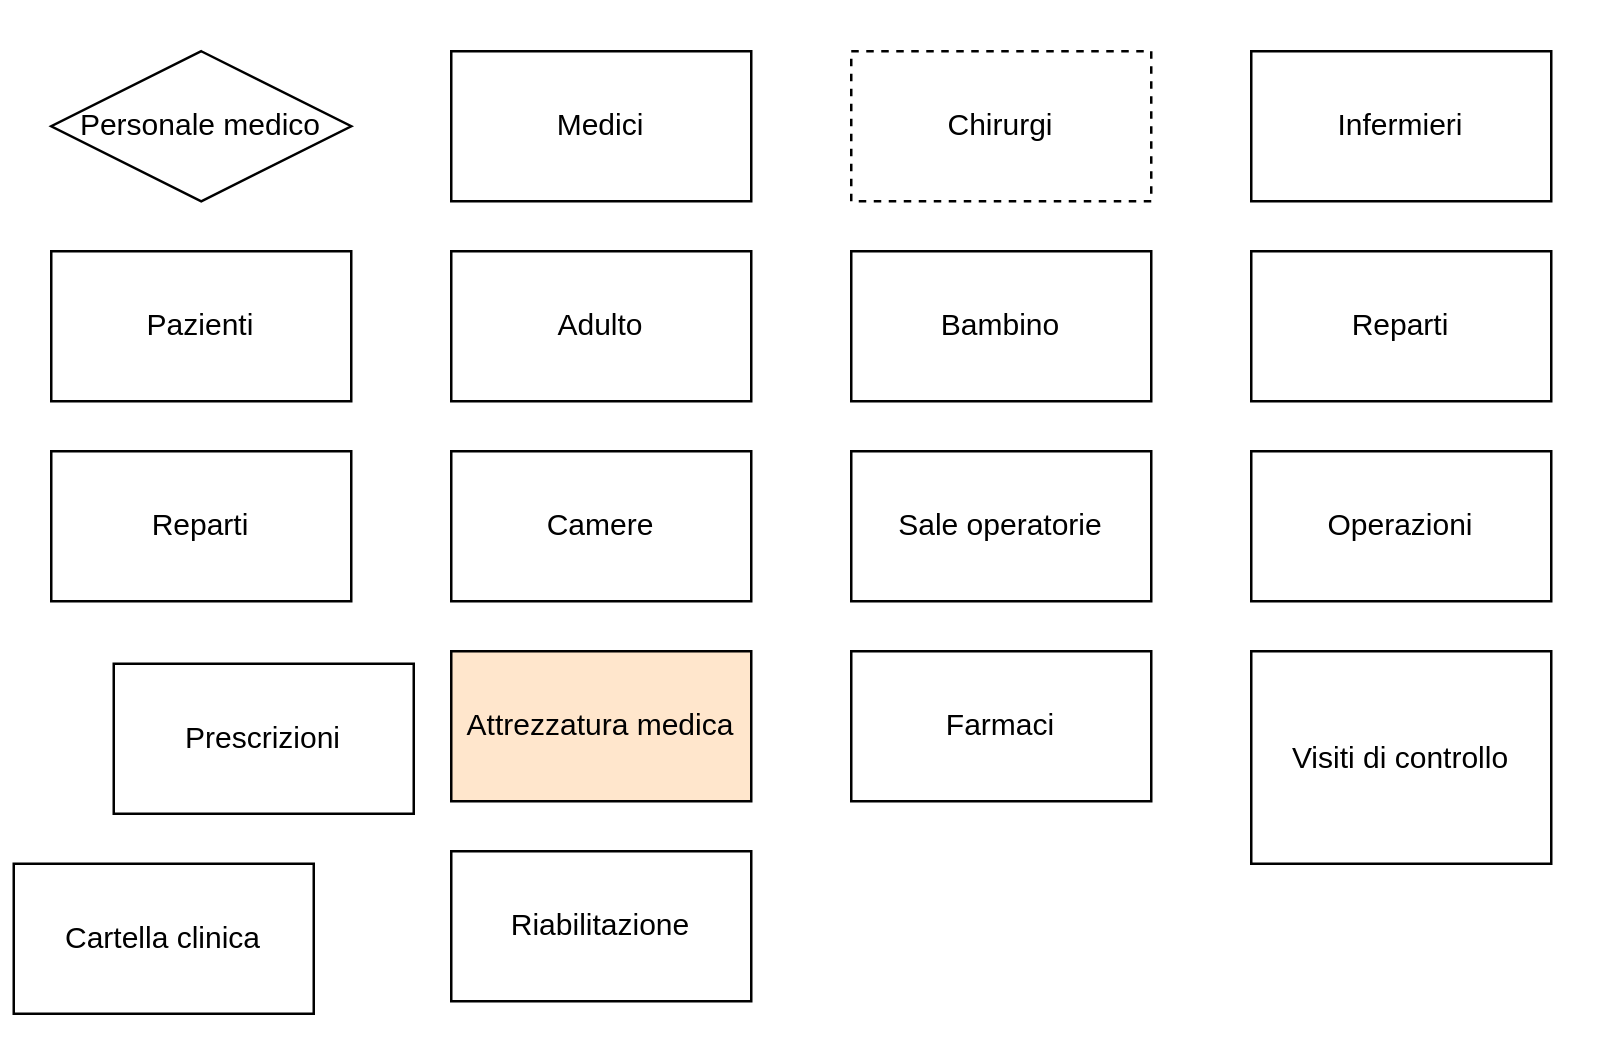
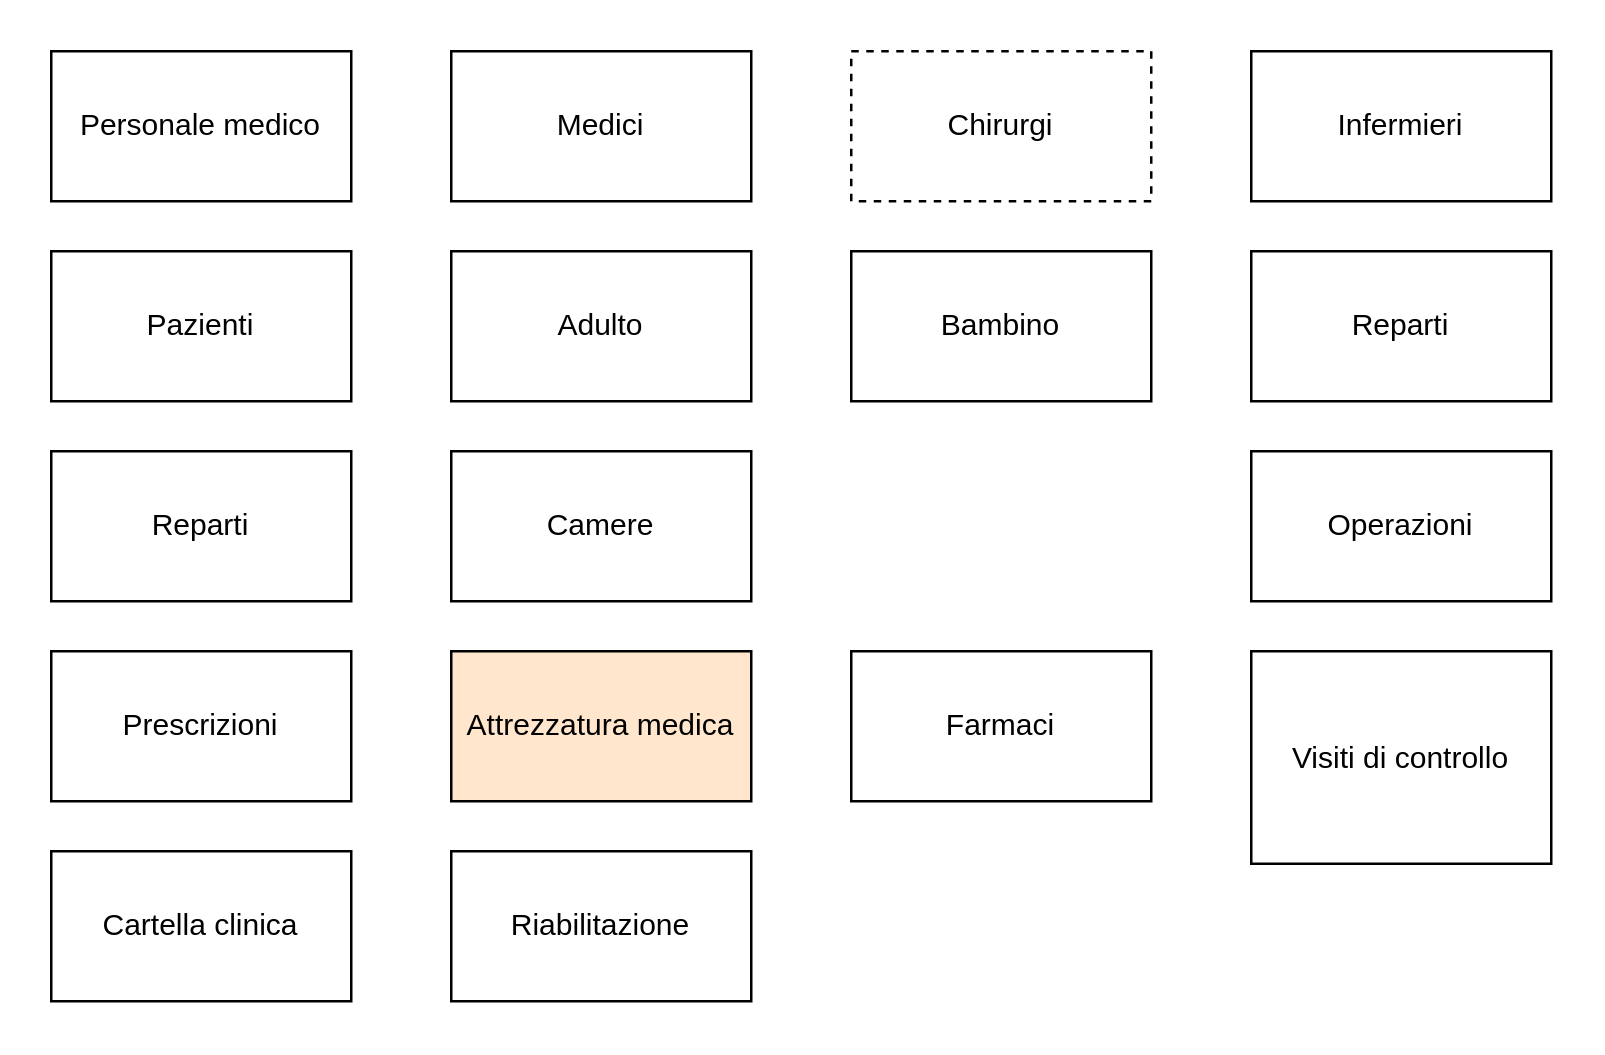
node "Personale medico": shape diamond -> rectangle
node "Sale operatorie": removed
node "Prescrizioni": moved (264, 739) -> (201, 726)
node "Cartella clinica": moved (164, 939) -> (201, 926)
